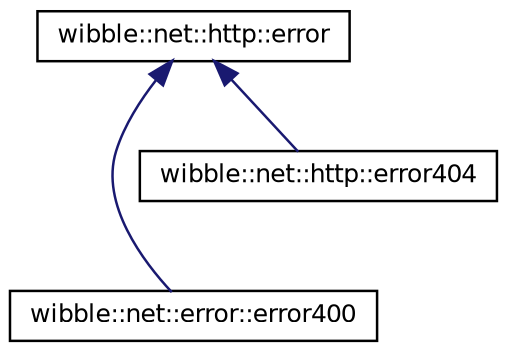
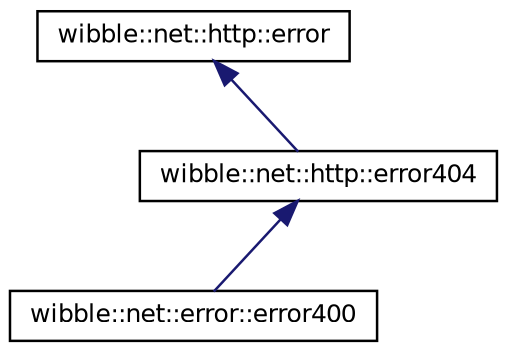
edge "wibble::net::error::error400" -> "wibble::net::http::error": now "wibble::net::error::error400" -> "wibble::net::http::error404"
